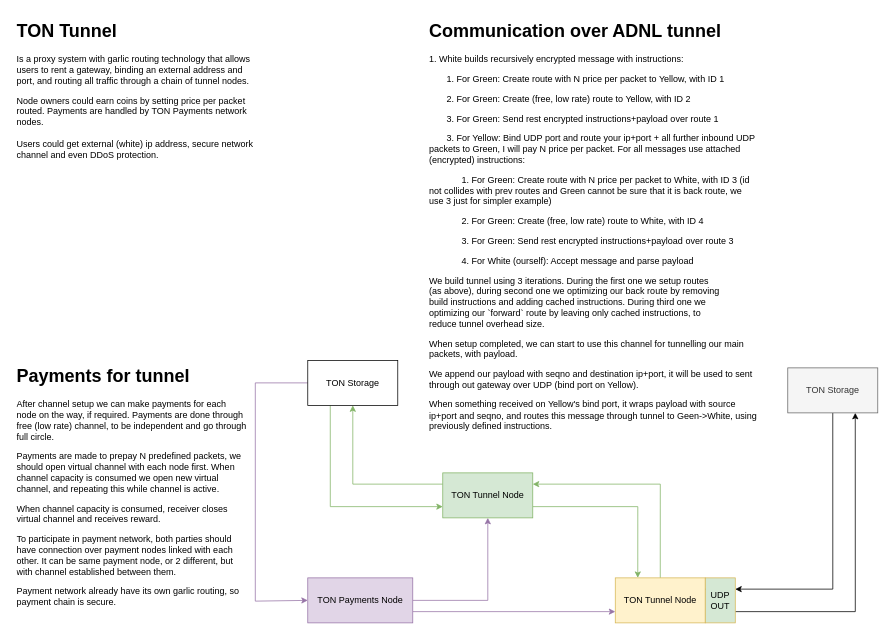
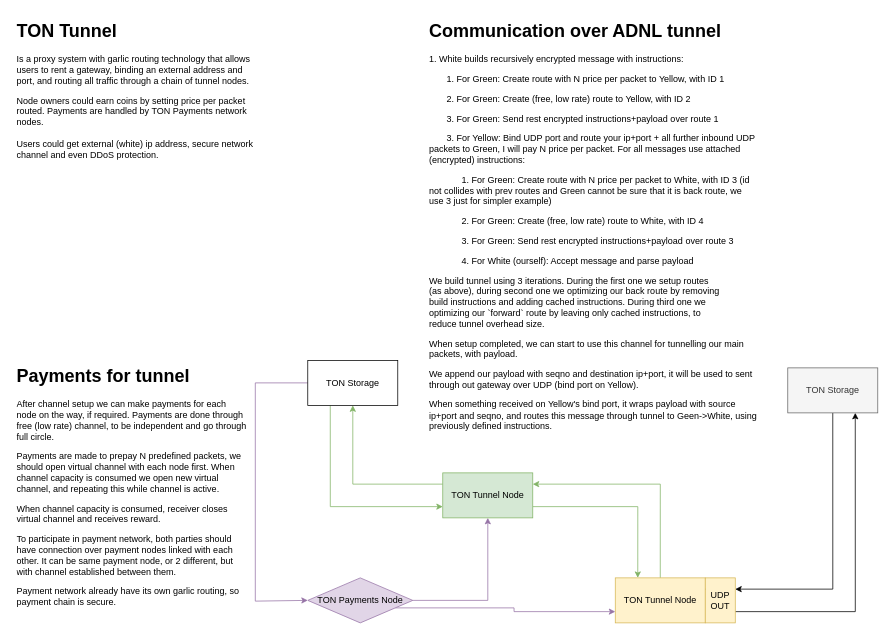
node "TON Payments Node": shape rectangle -> diamond
node "UDP OUT": fillcolor #d5e8d4 -> #fff2cc
